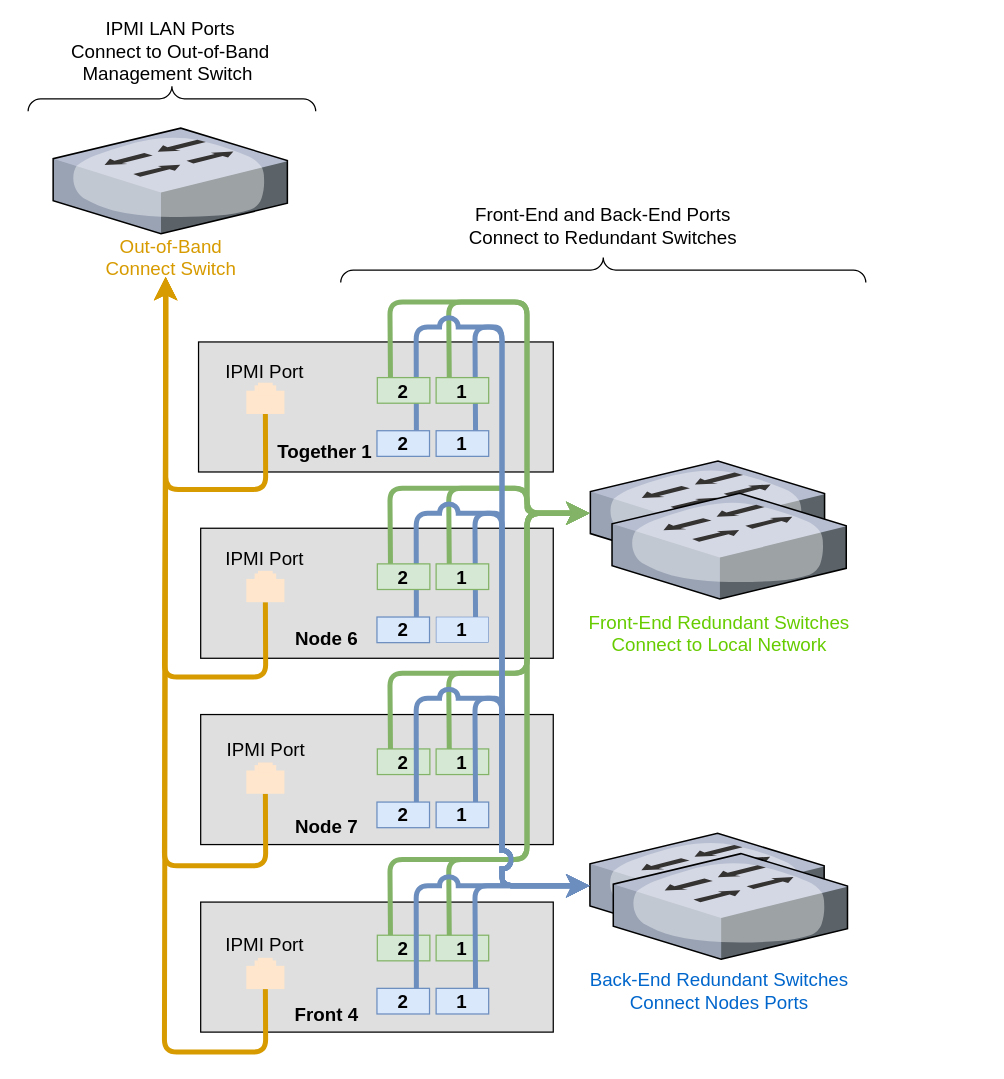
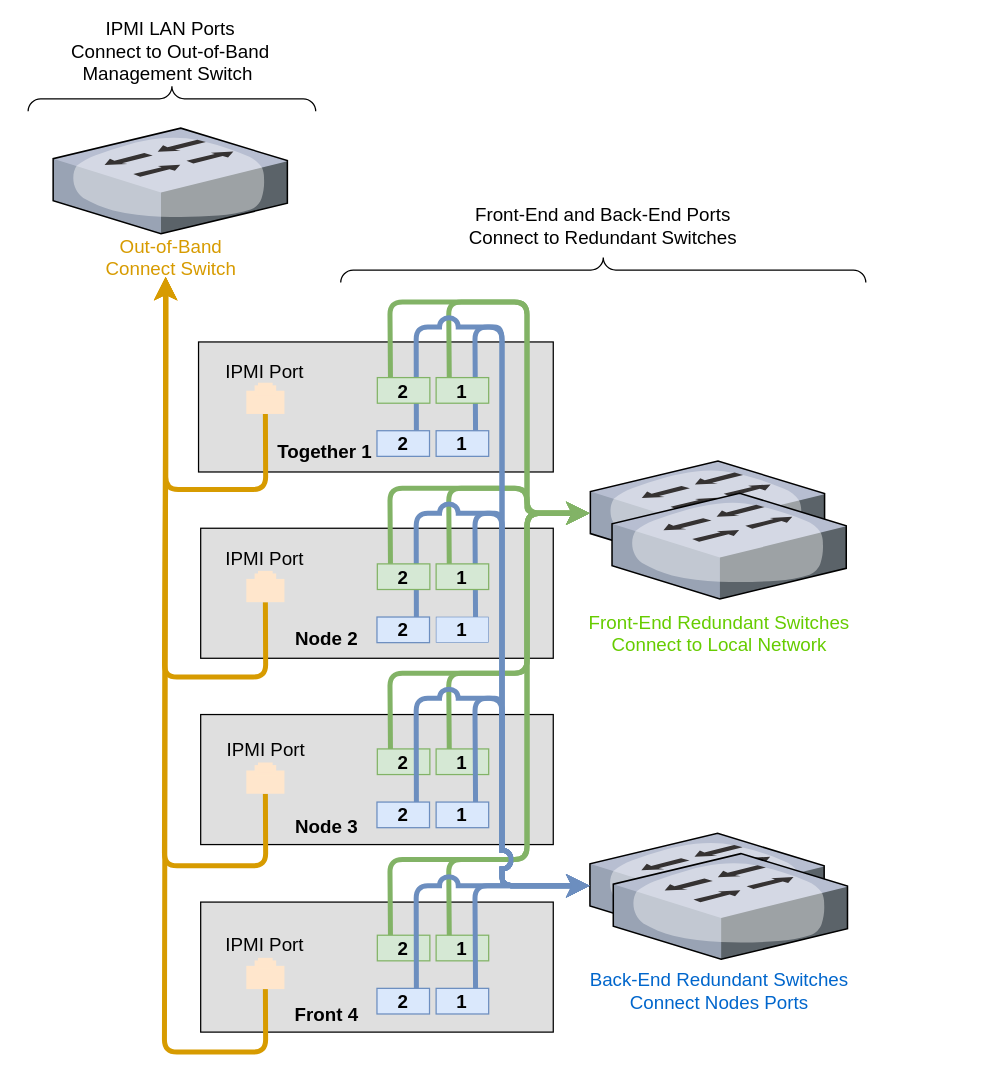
node "Node 6": label "Node 6" -> "Node 2"
node "Node 7": label "Node 7" -> "Node 3"
